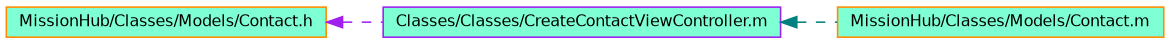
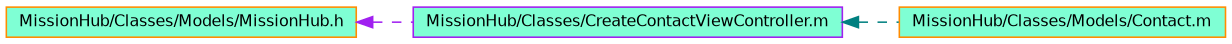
node "MissionHub/Classes/Models/Contact.h": label "MissionHub/Classes/Models/Contact.h" -> "MissionHub/Classes/Models/MissionHub.h"
node "Classes/Classes/CreateContactViewController.m": label "Classes/Classes/CreateContactViewController.m" -> "MissionHub/Classes/CreateContactViewController.m"
